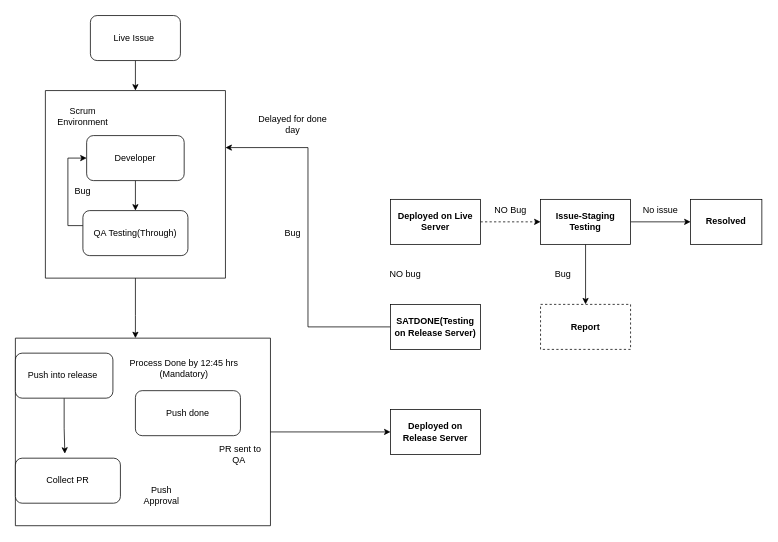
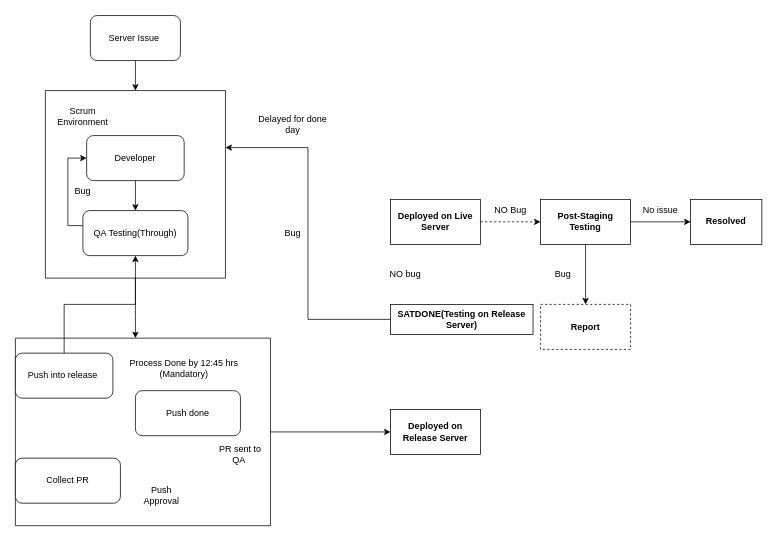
node "Live Issue": label "Live Issue" -> "Server Issue"
node "Issue-Staging Testing": label "Issue-Staging Testing" -> "Post-Staging Testing"
node "SATDONE(Testing on Release Server)": size 90x45 -> 143x30
edge "Push into release" -> "Collect PR": now "Push into release" -> "QA Testing(Through)"
